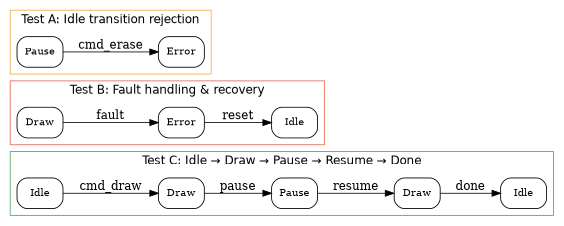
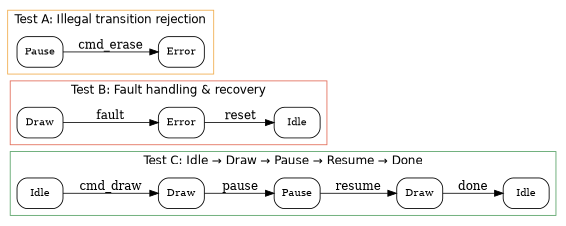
cluster "Test A: Idle transition rejection": label "Test A: Idle transition rejection" -> "Test A: Illegal transition rejection"
